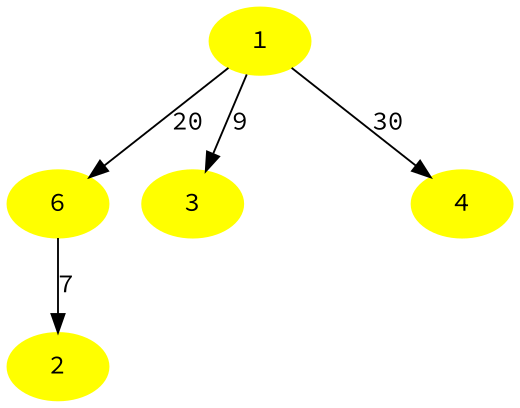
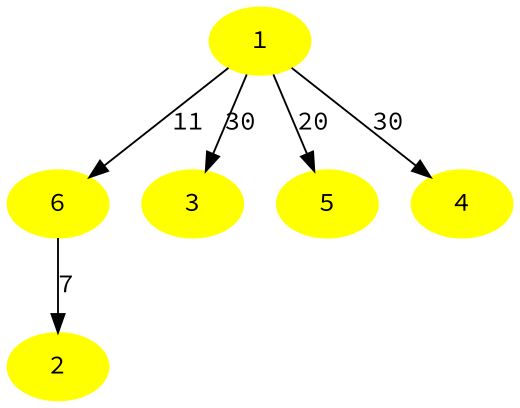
edge "1" -> "6": label "20" -> "11"
edge "1" -> "3": label "9" -> "30"
node "5": added
